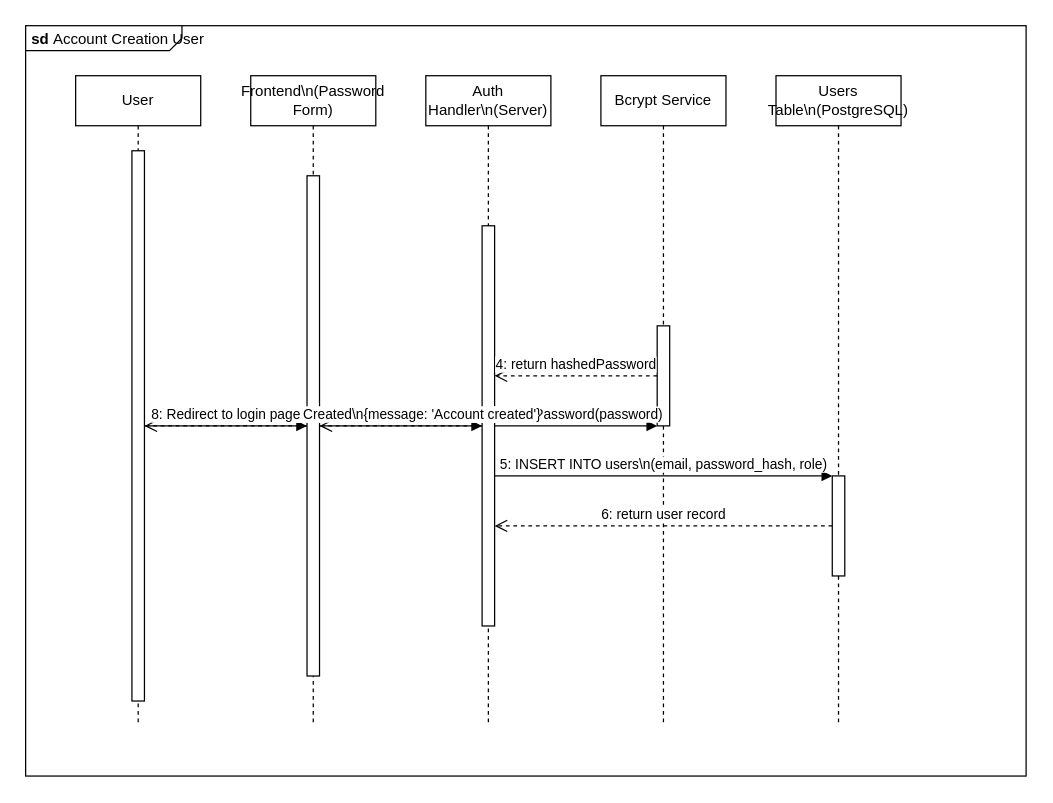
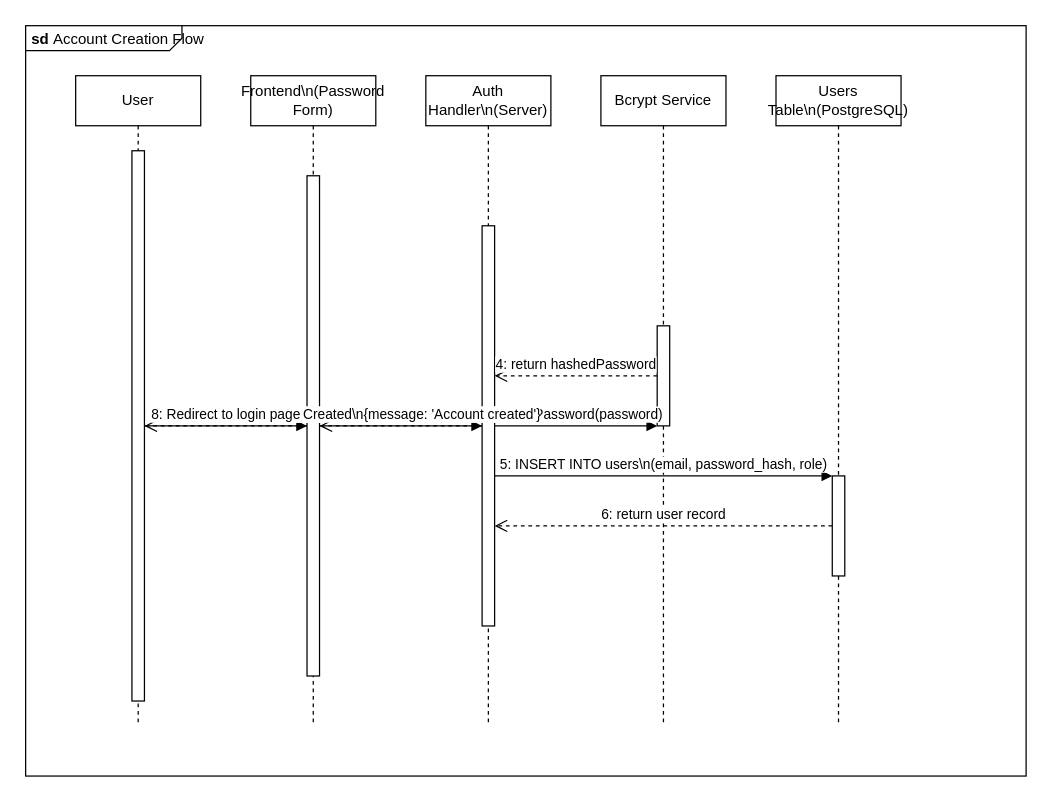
node "sd Account Creation User": label "sd Account Creation User" -> "sd Account Creation Flow"
